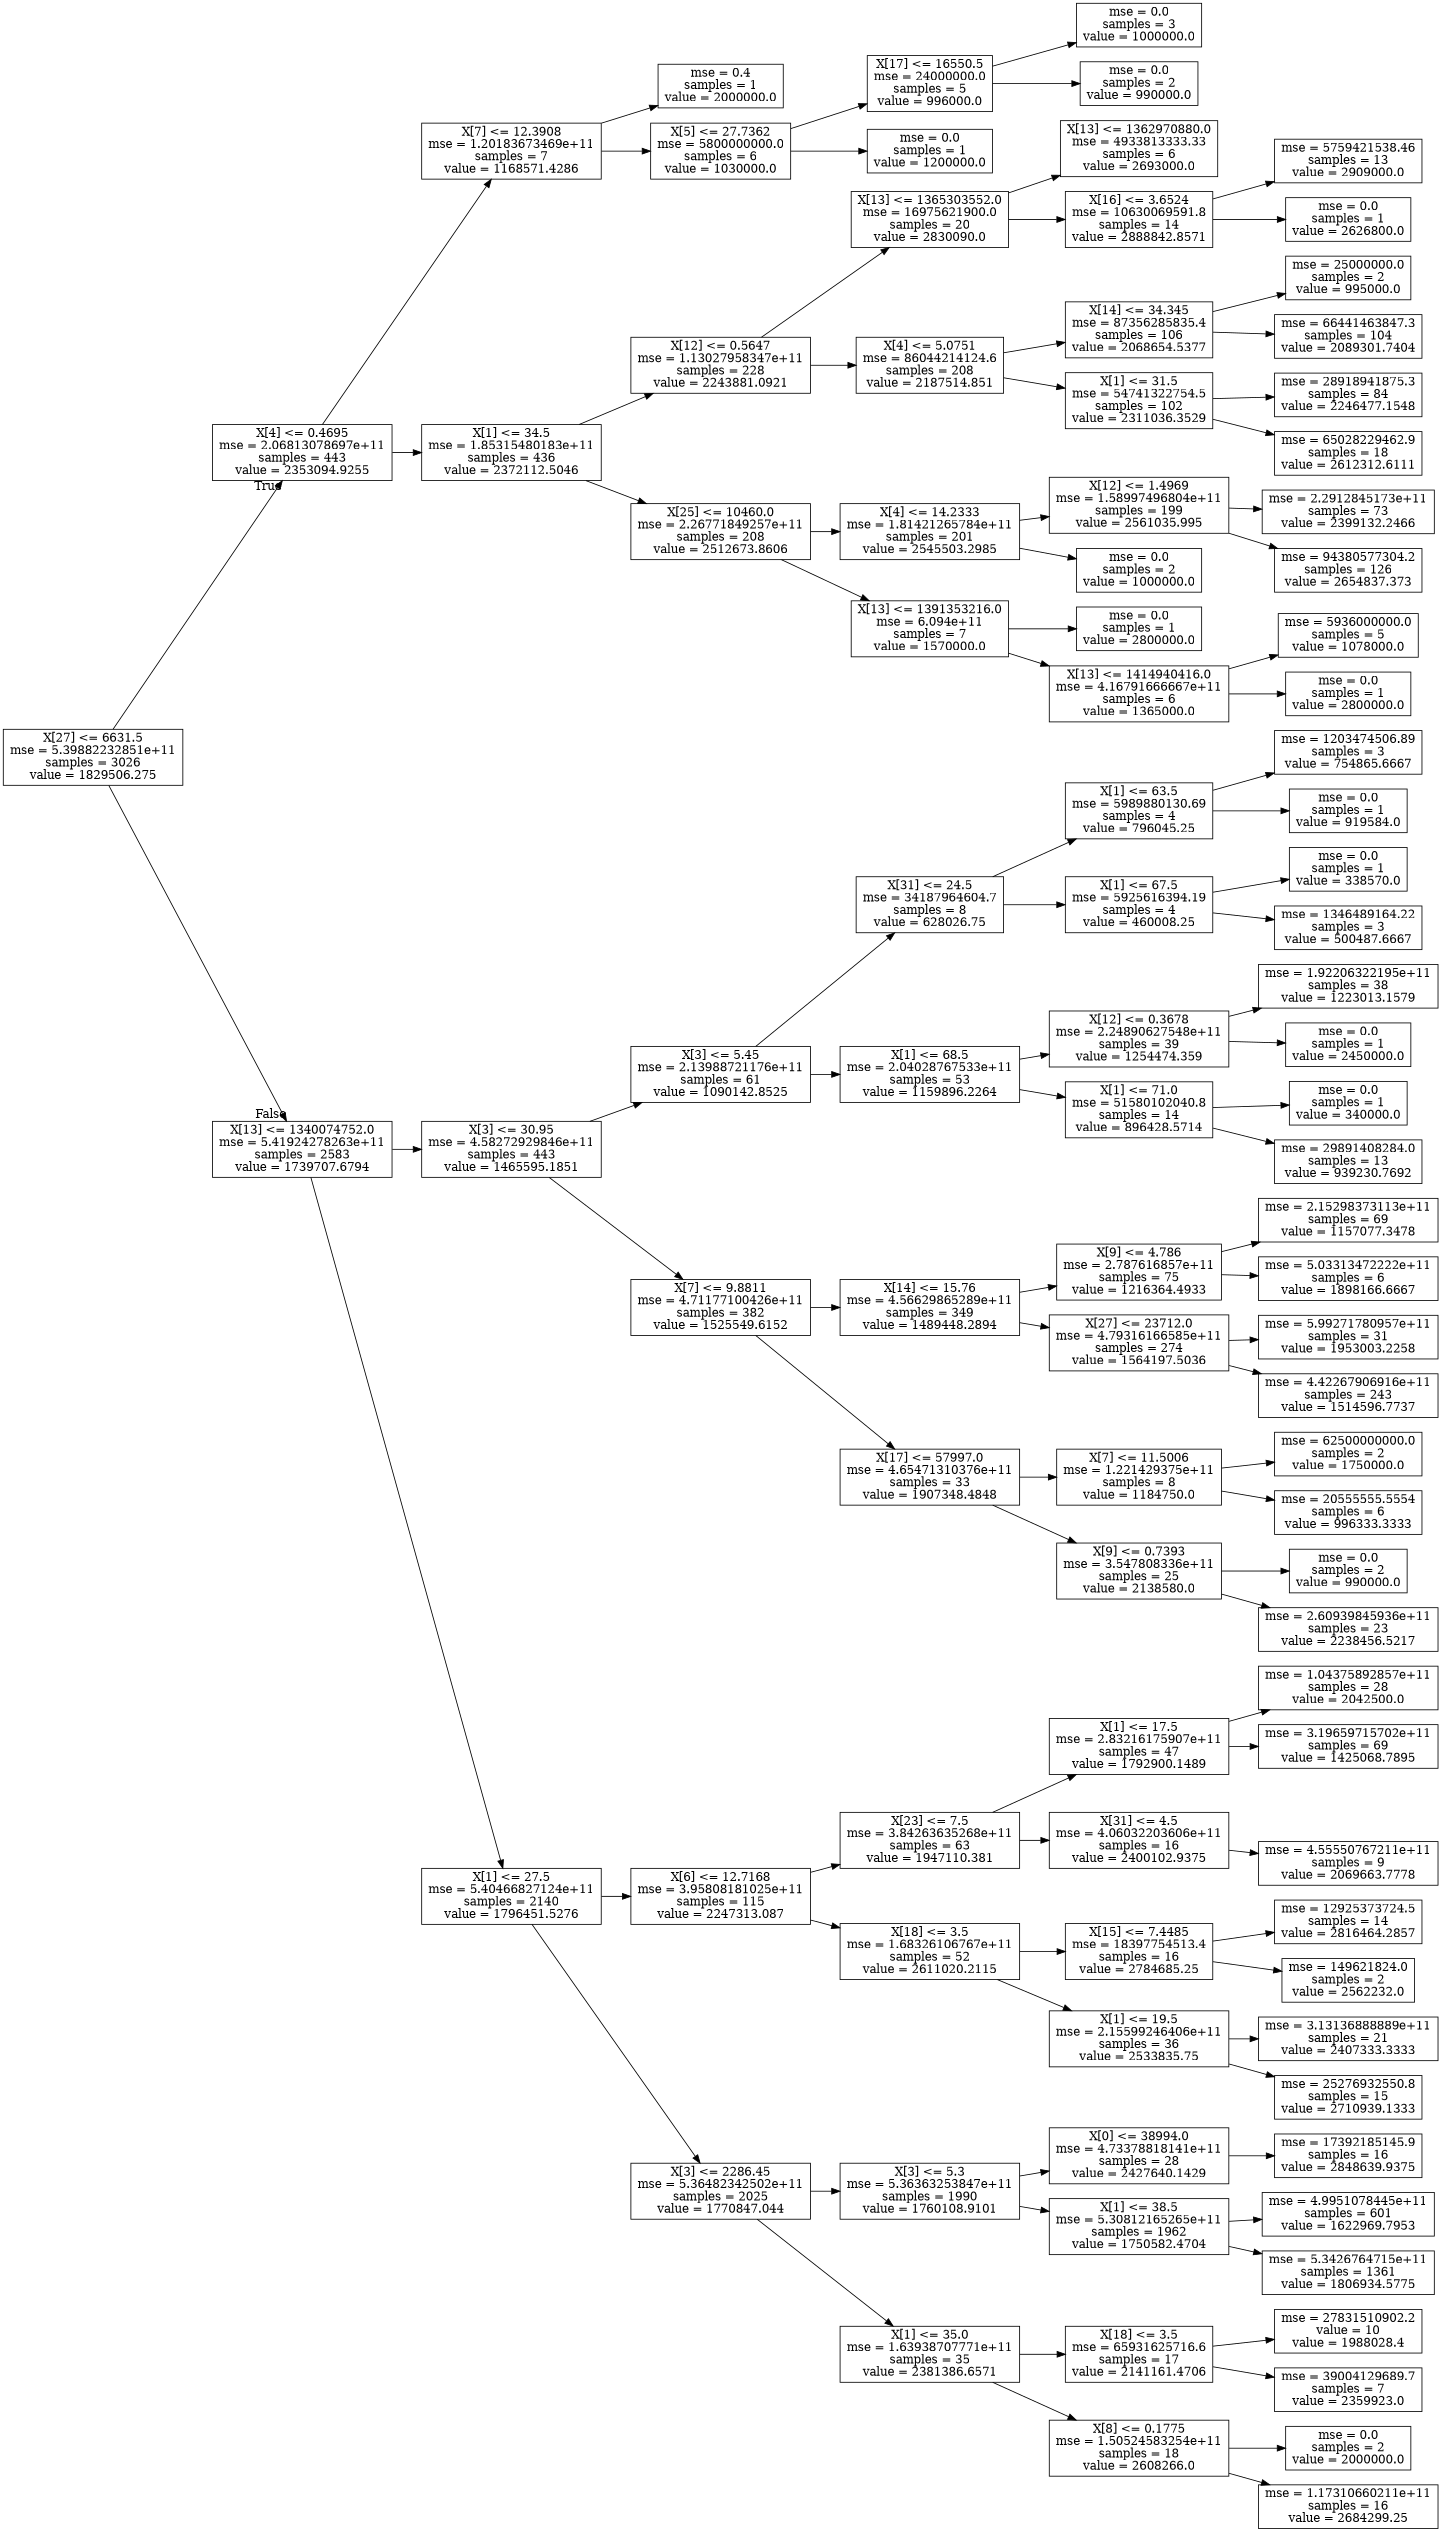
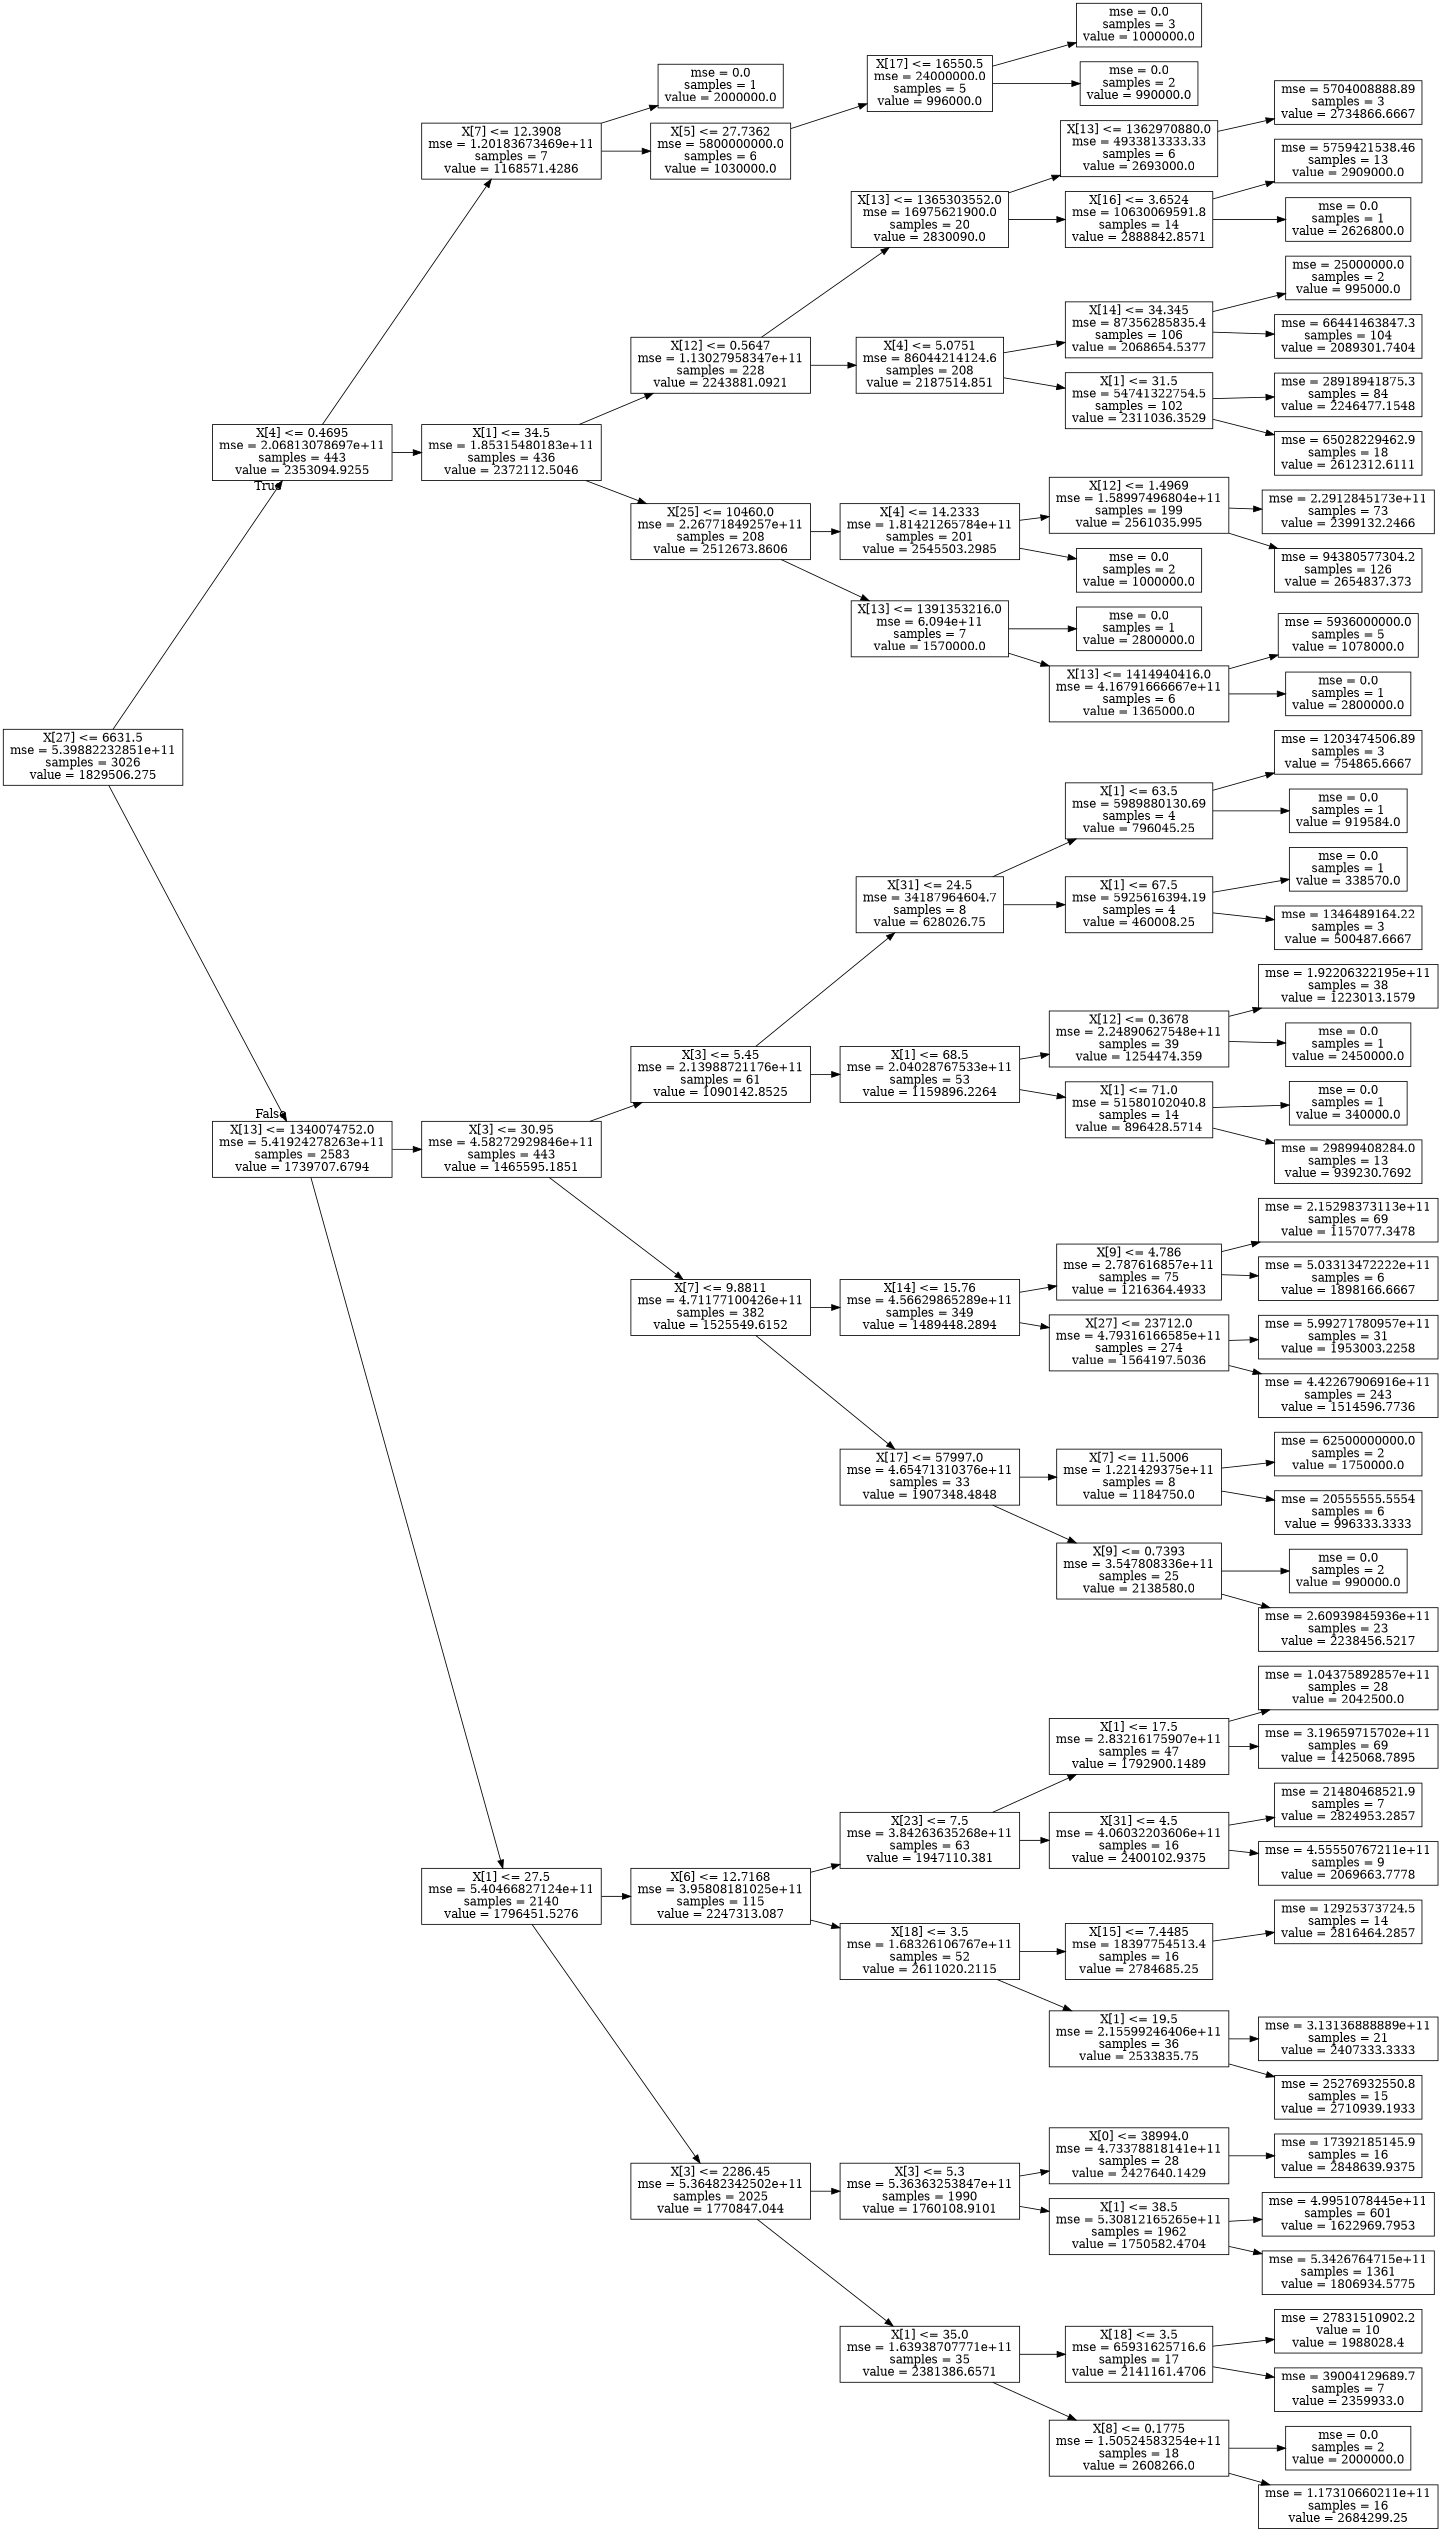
node "mse = 0.4 samples = 1 value = 2000000.0": label "mse = 0.4 samples = 1 value = 2000000.0" -> "mse = 0.0 samples = 1 value = 2000000.0"
node "mse = 5704008888.89 samples = 3 value = 2734866.6667": added
node "mse = 0.0 samples = 1 value = 1200000.0": removed
node "mse = 29891408284.0 samples = 13 value = 939230.7692": label "mse = 29891408284.0 samples = 13 value = 939230.7692" -> "mse = 29899408284.0 samples = 13 value = 939230.7692"
node "mse = 4.42267906916e+11 samples = 243 value = 1514596.7737": label "mse = 4.42267906916e+11 samples = 243 value = 1514596.7737" -> "mse = 4.42267906916e+11 samples = 243 value = 1514596.7736"
node "mse = 21480468521.9 samples = 7 value = 2824953.2857": added
node "mse = 149621824.0 samples = 2 value = 2562232.0": removed
node "mse = 25276932550.8 samples = 15 value = 2710939.1333": label "mse = 25276932550.8 samples = 15 value = 2710939.1333" -> "mse = 25276932550.8 samples = 15 value = 2710939.1933"
node "mse = 39004129689.7 samples = 7 value = 2359923.0": label "mse = 39004129689.7 samples = 7 value = 2359923.0" -> "mse = 39004129689.7 samples = 7 value = 2359933.0"
